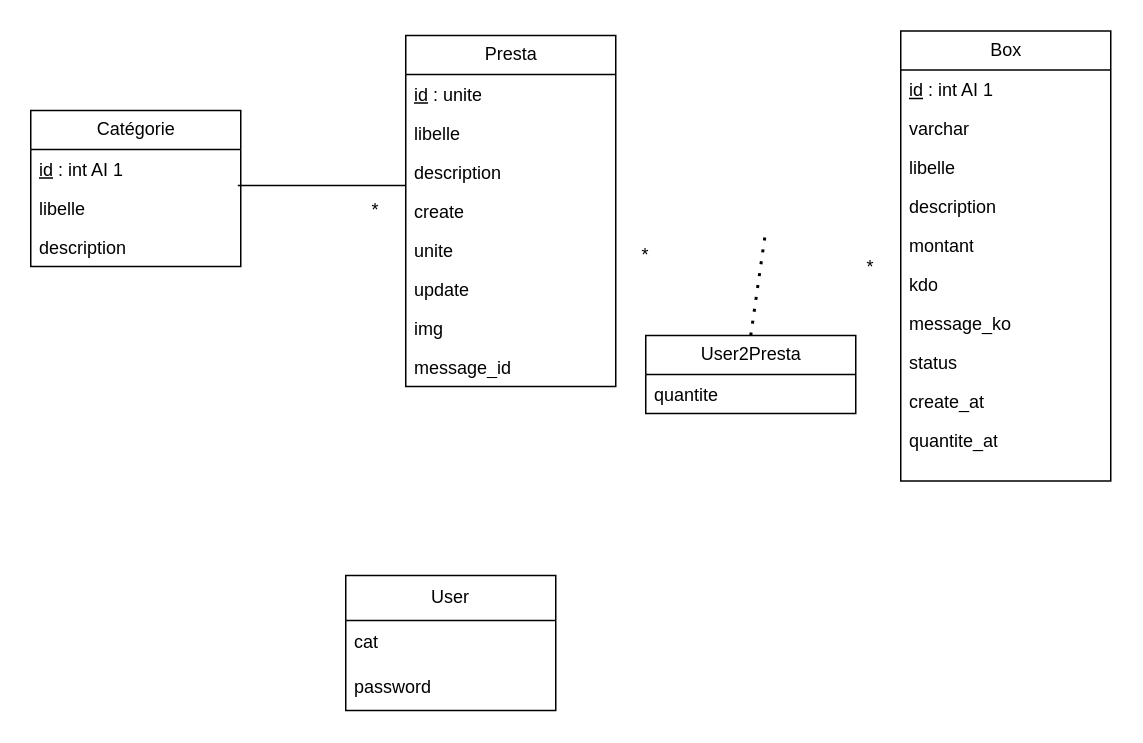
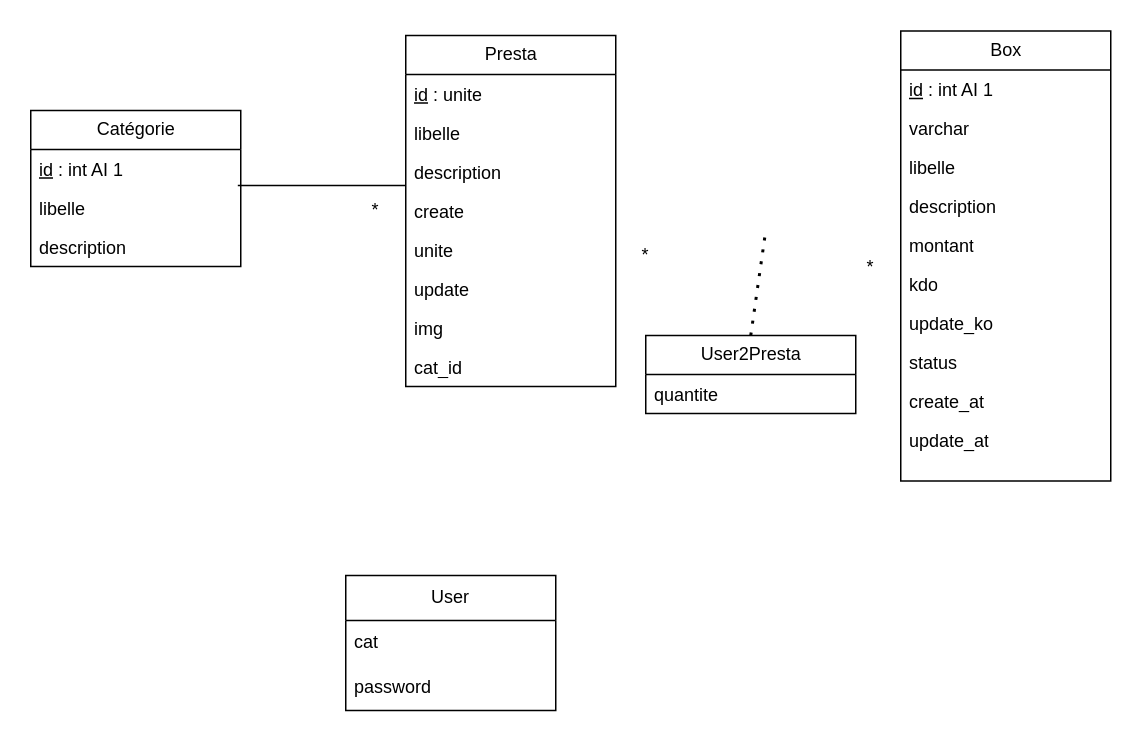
node "message_ko": label "message_ko" -> "update_ko"
node "message_id": label "message_id" -> "cat_id"
node "quantite_at": label "quantite_at" -> "update_at"
